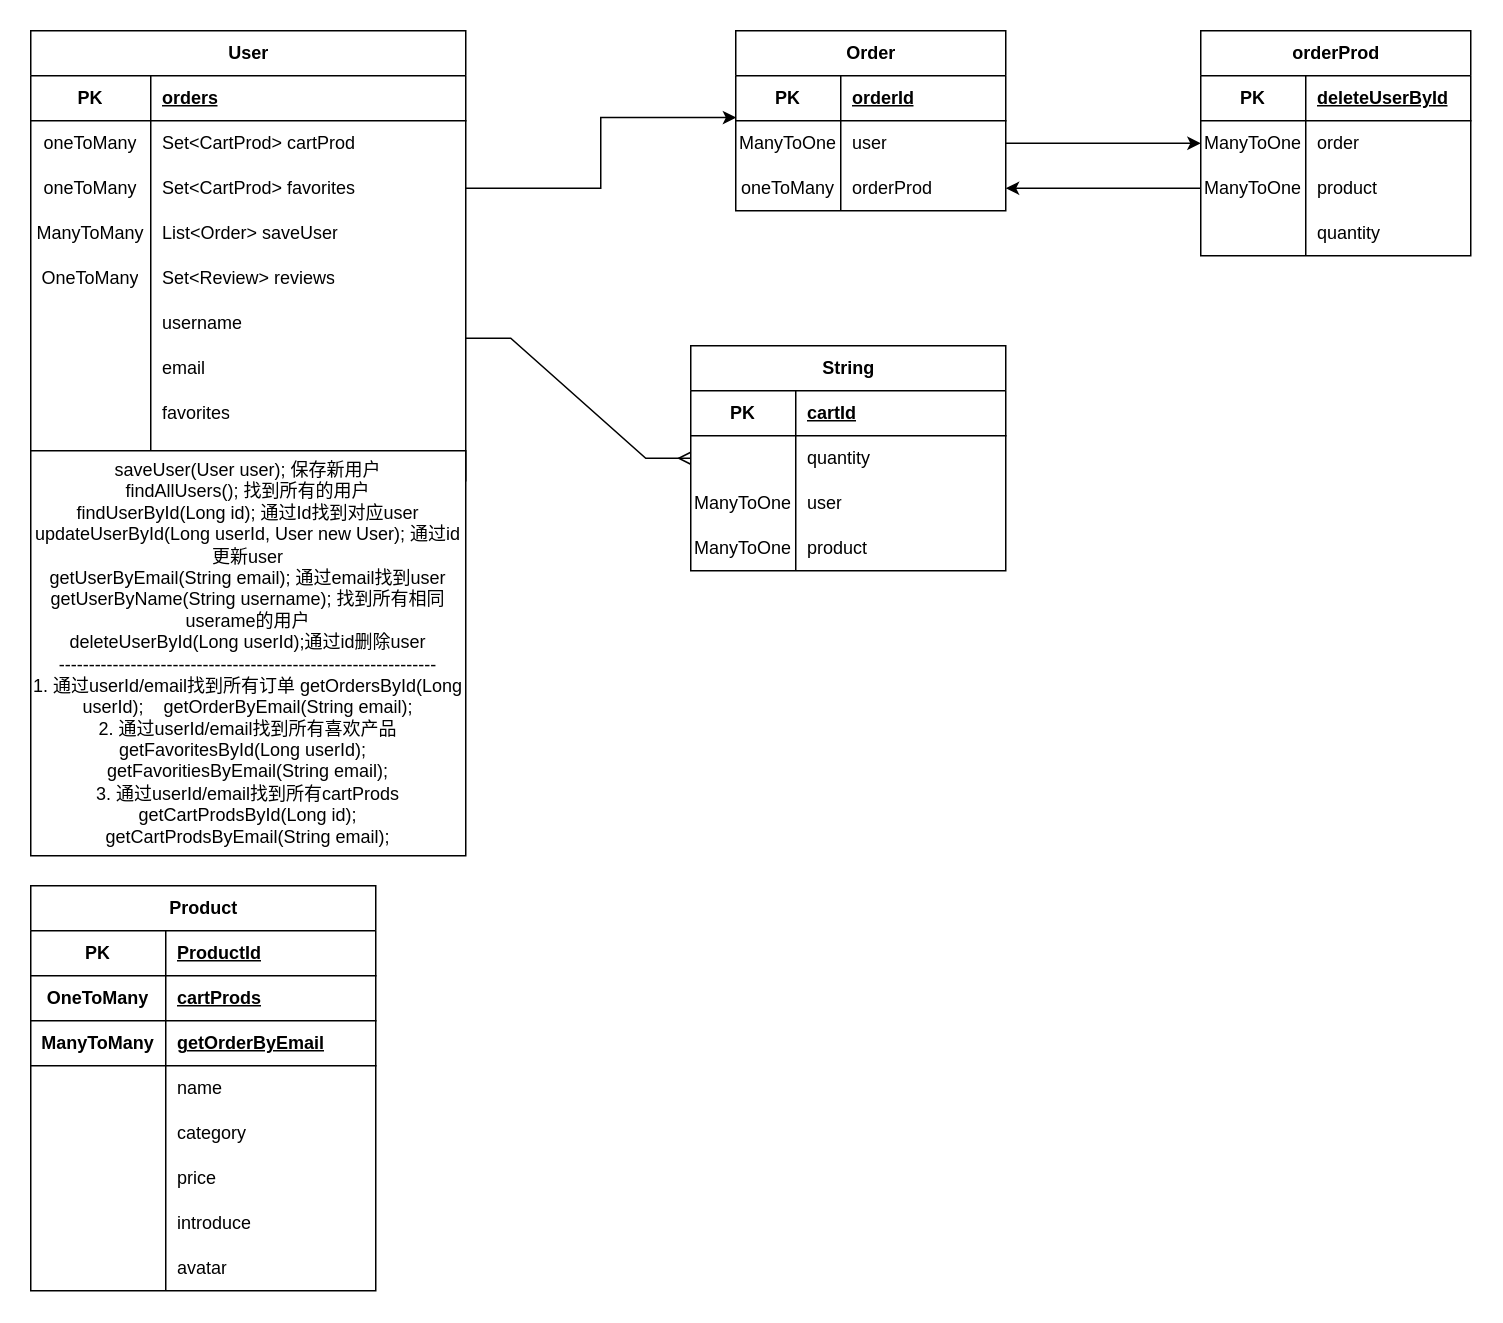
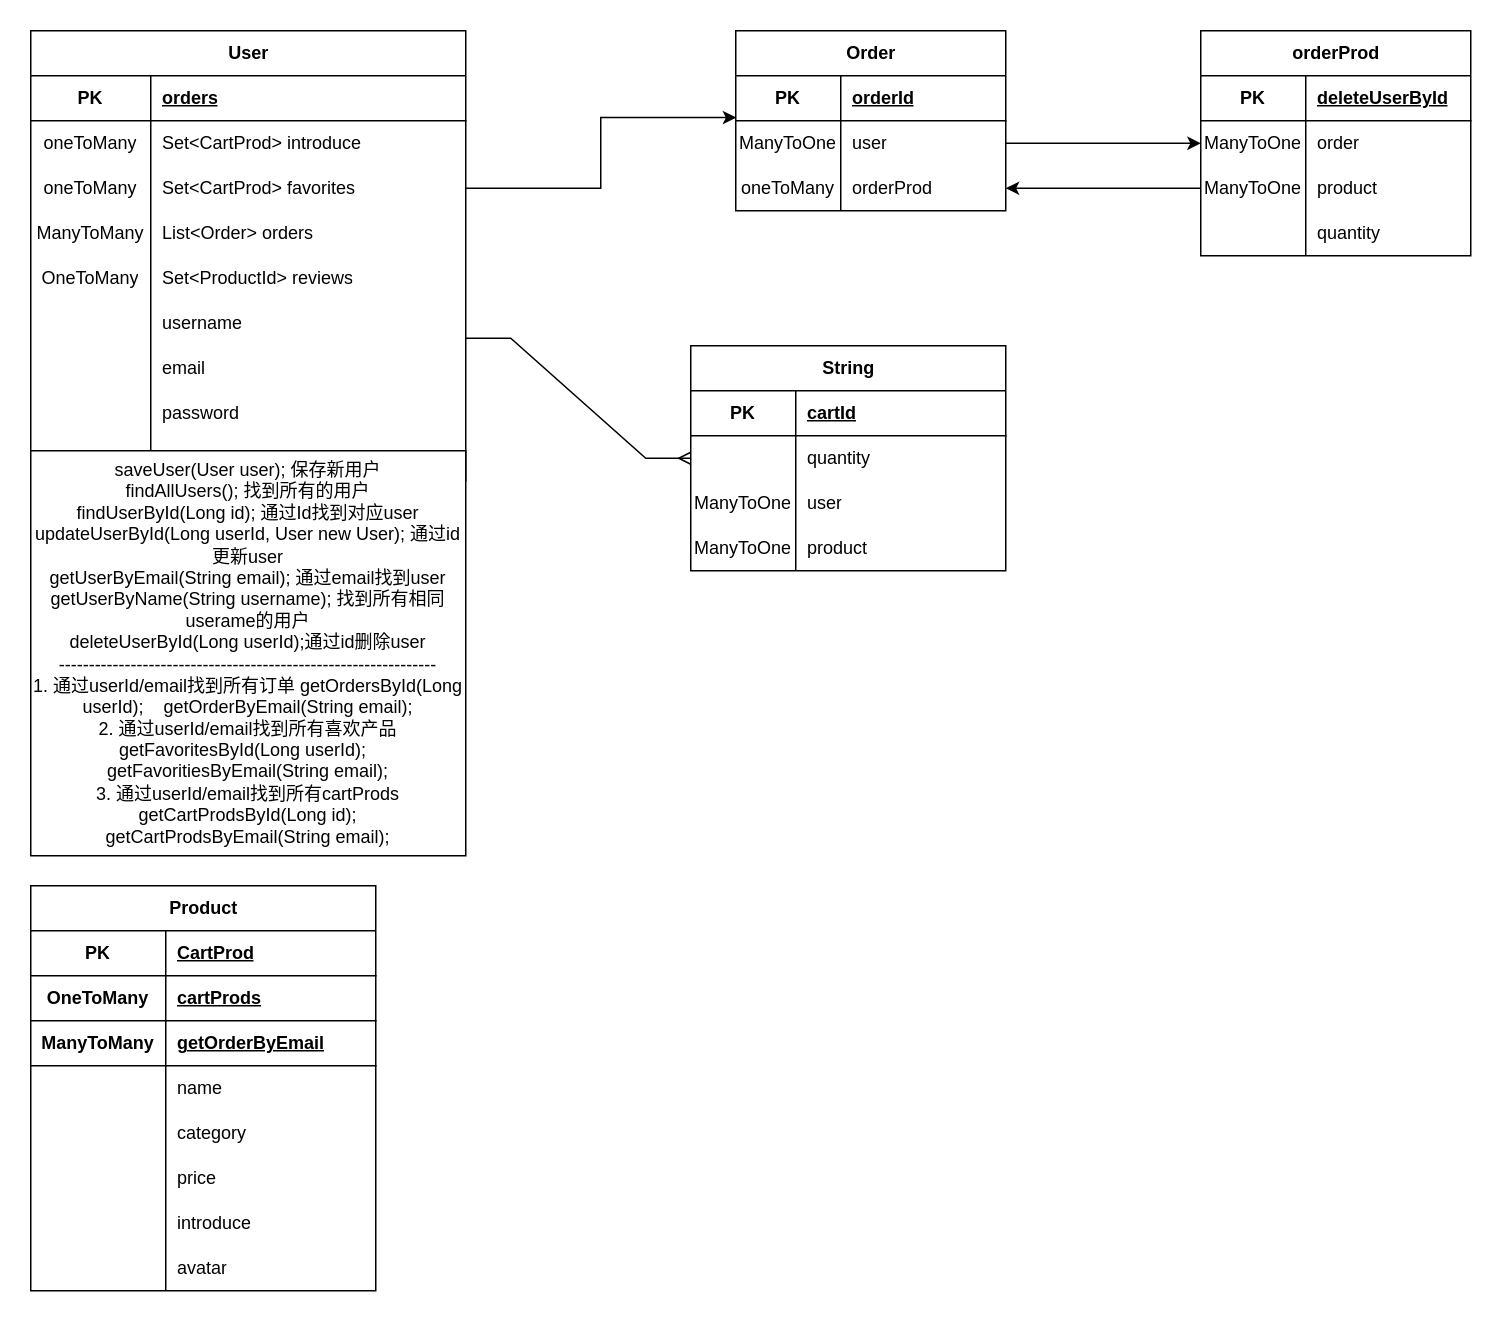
node "Set<CartProd> cartProd": label "Set<CartProd> cartProd" -> "Set<CartProd> introduce"
node "List<Order> saveUser": label "List<Order> saveUser" -> "List<Order> orders"
node "Set<Review> reviews": label "Set<Review> reviews" -> "Set<ProductId> reviews"
node "favorites": label "favorites" -> "password"
node "ProductId": label "ProductId" -> "CartProd"
